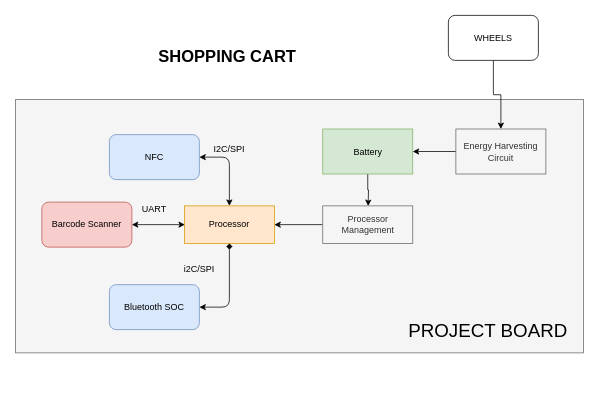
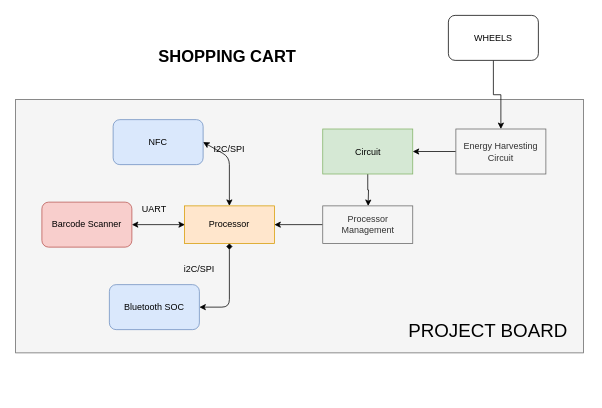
node "Battery": label "Battery" -> "Circuit"
node "NFC": moved (154, 157) -> (158, 142)
